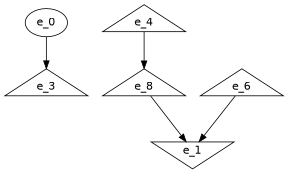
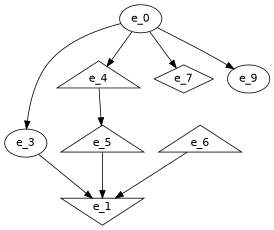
edge "e_0" -> "e_4": added
node "e_7": added
node "e_9": added
node "e_3": shape triangle -> ellipse
node "e_8": label "e_8" -> "e_5"
edge "e_3" -> "e_1": added
